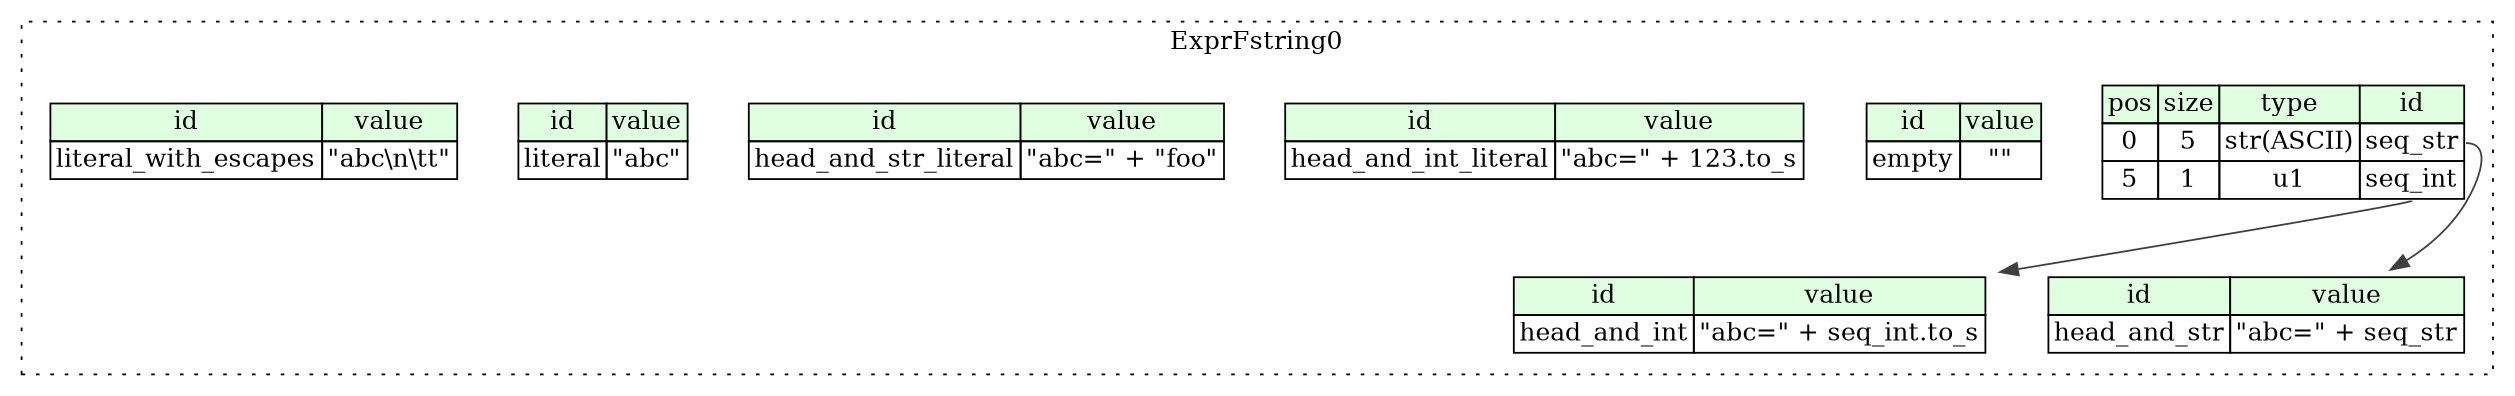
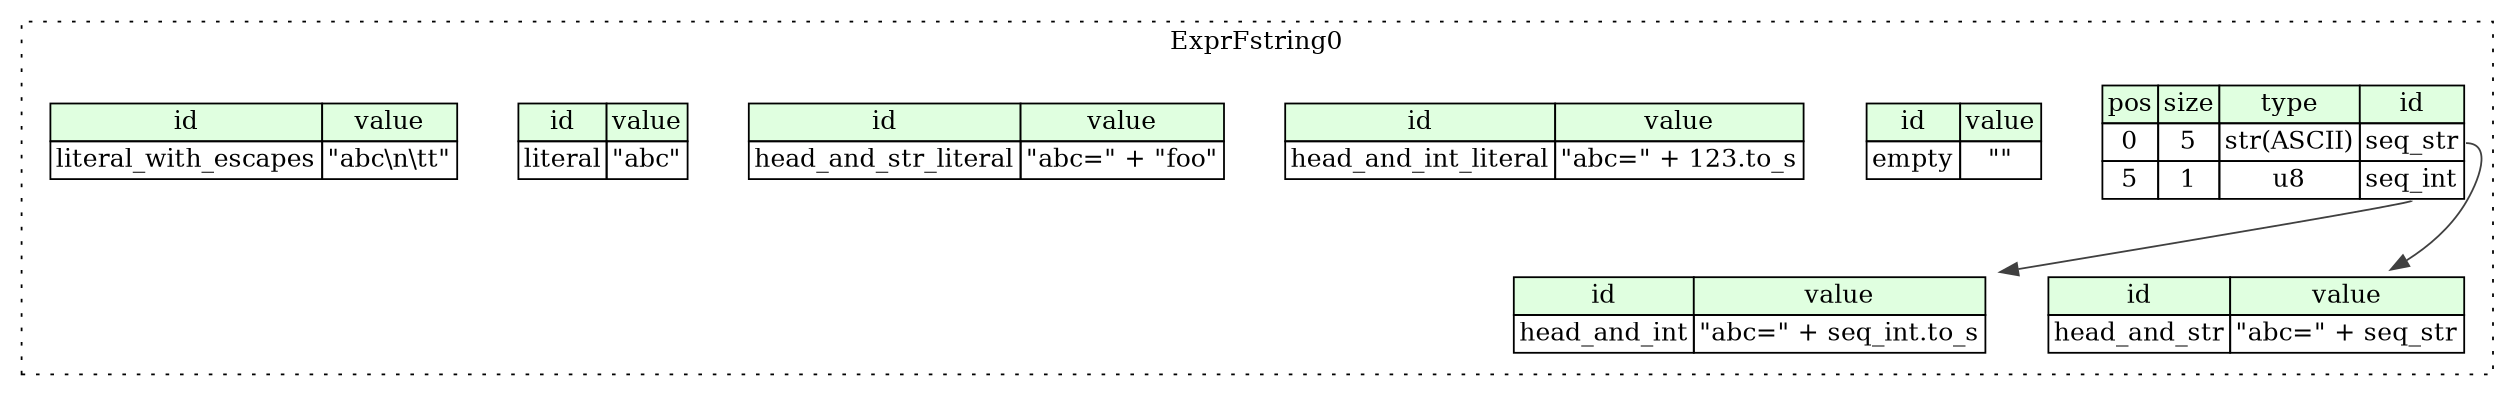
node "pos": text "u1" -> "u8"
